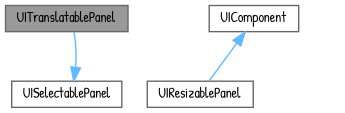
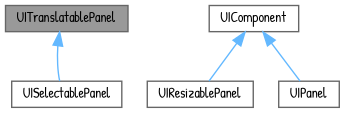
edge "UITranslatablePanel" -> "UISelectablePanel": reversed
node "UIPanel": added
